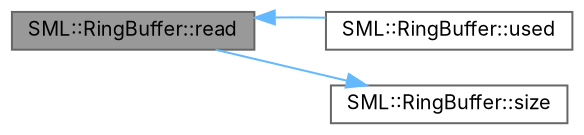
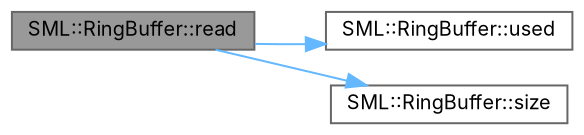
edge "SML::RingBuffer::used" -> "SML::RingBuffer::read": reversed
